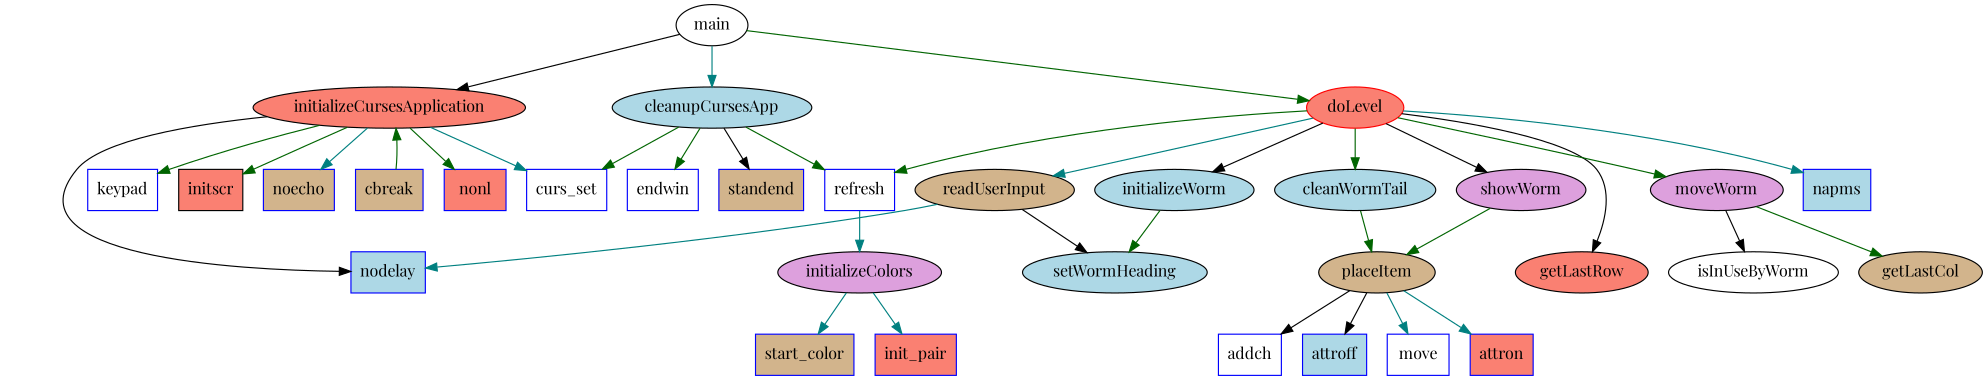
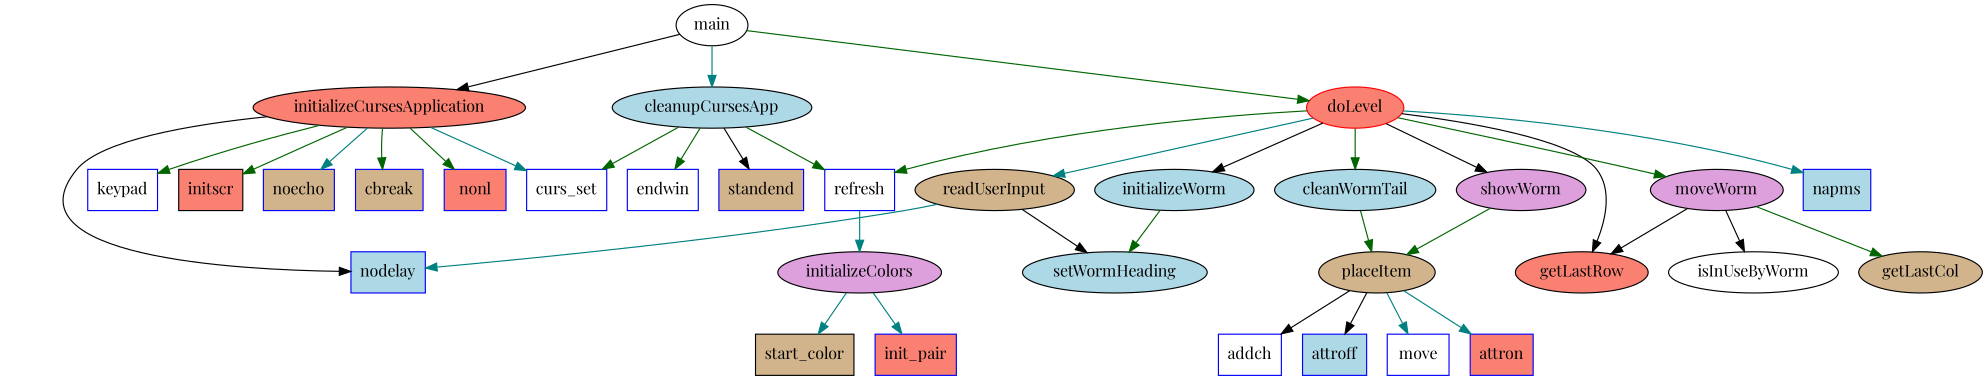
edge "cbreak" -> "initializeCursesApplication": reversed
edge "moveWorm" -> "getLastRow": added
node "start_color": color blue -> black
